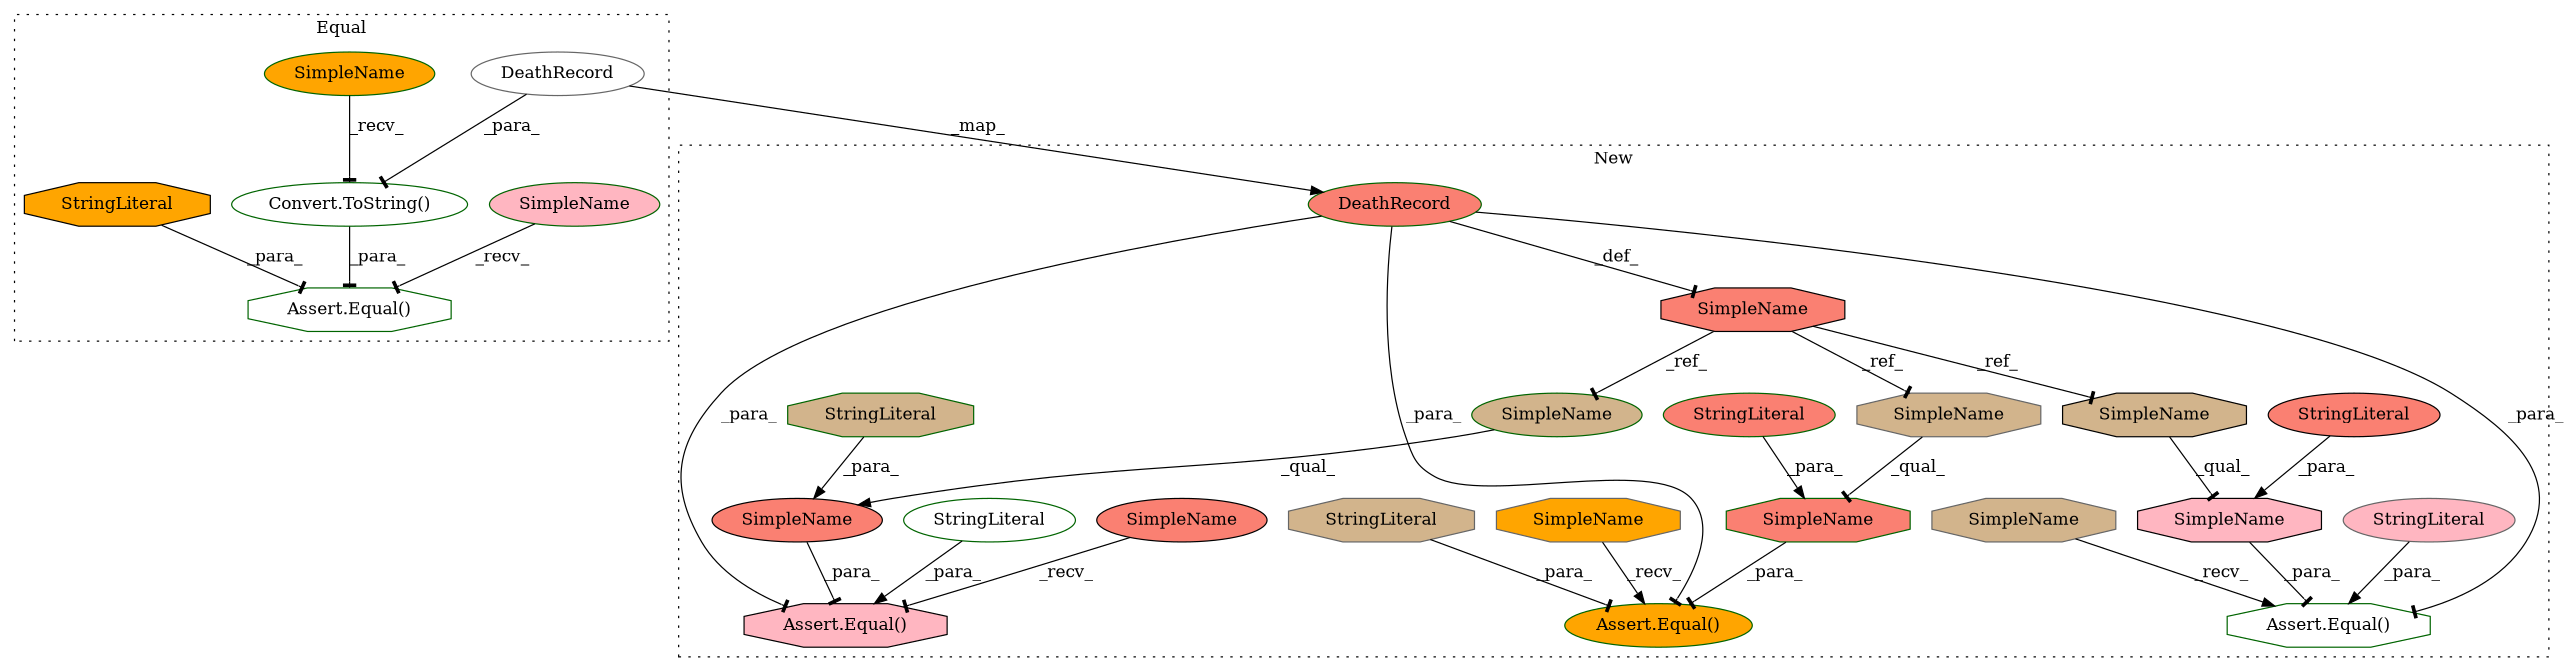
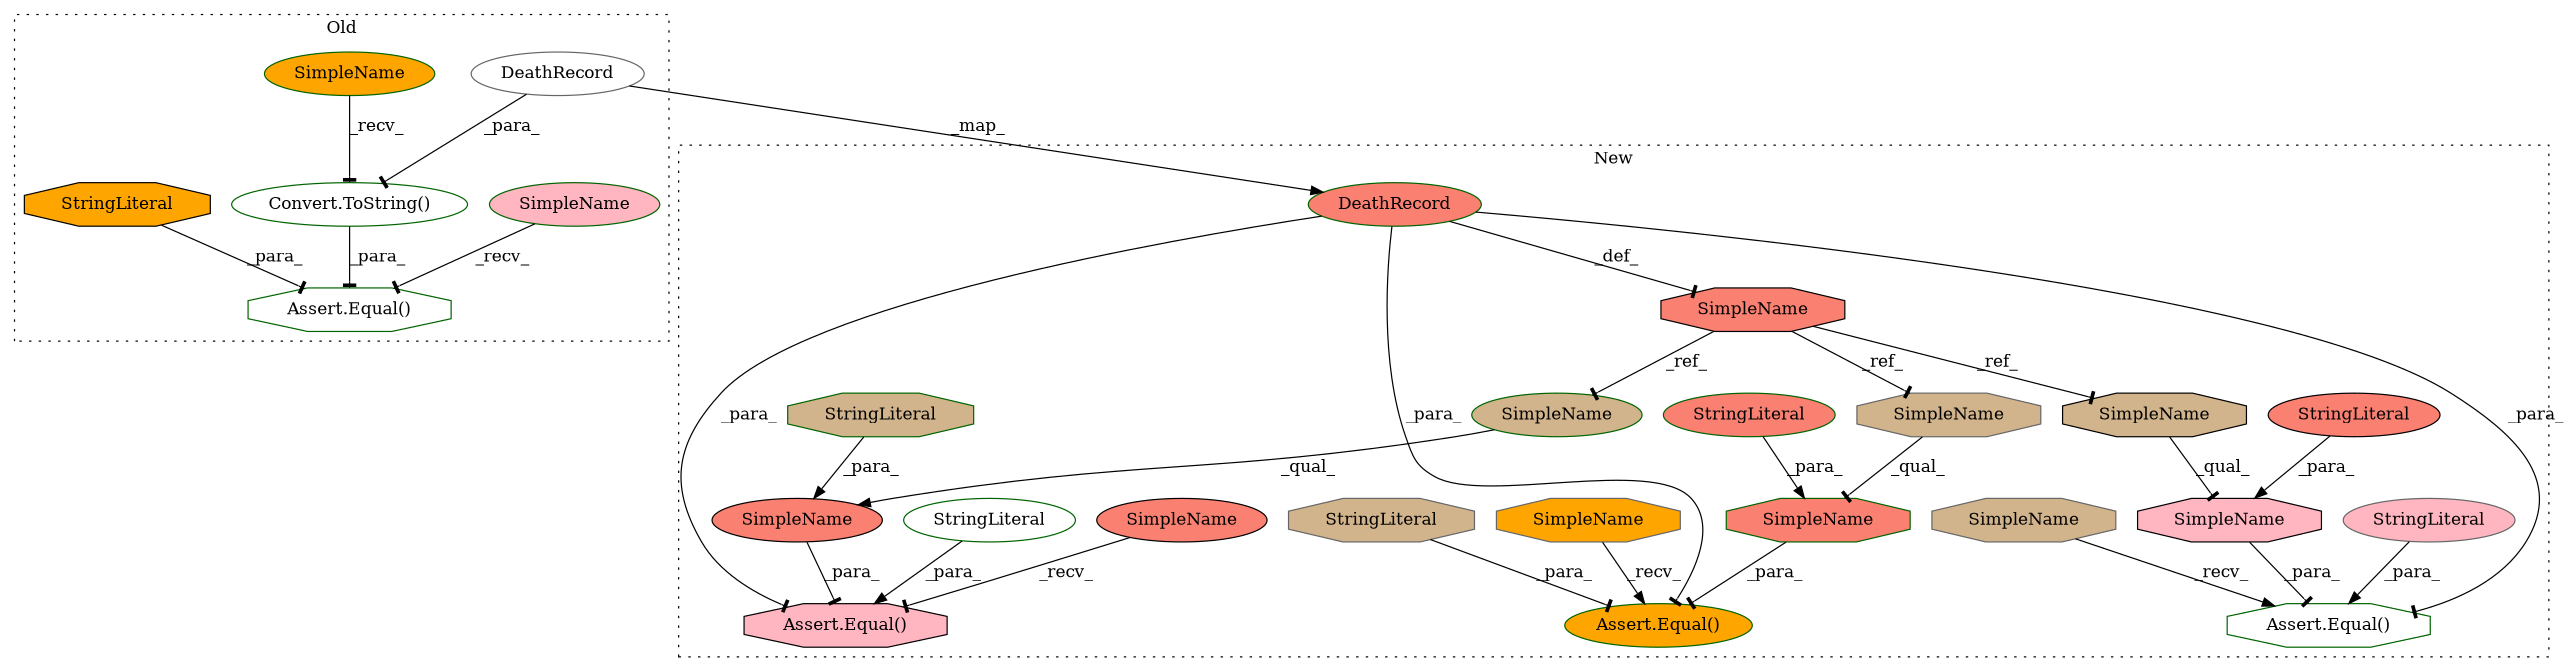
cluster "Equal": label "Equal" -> "Old"
